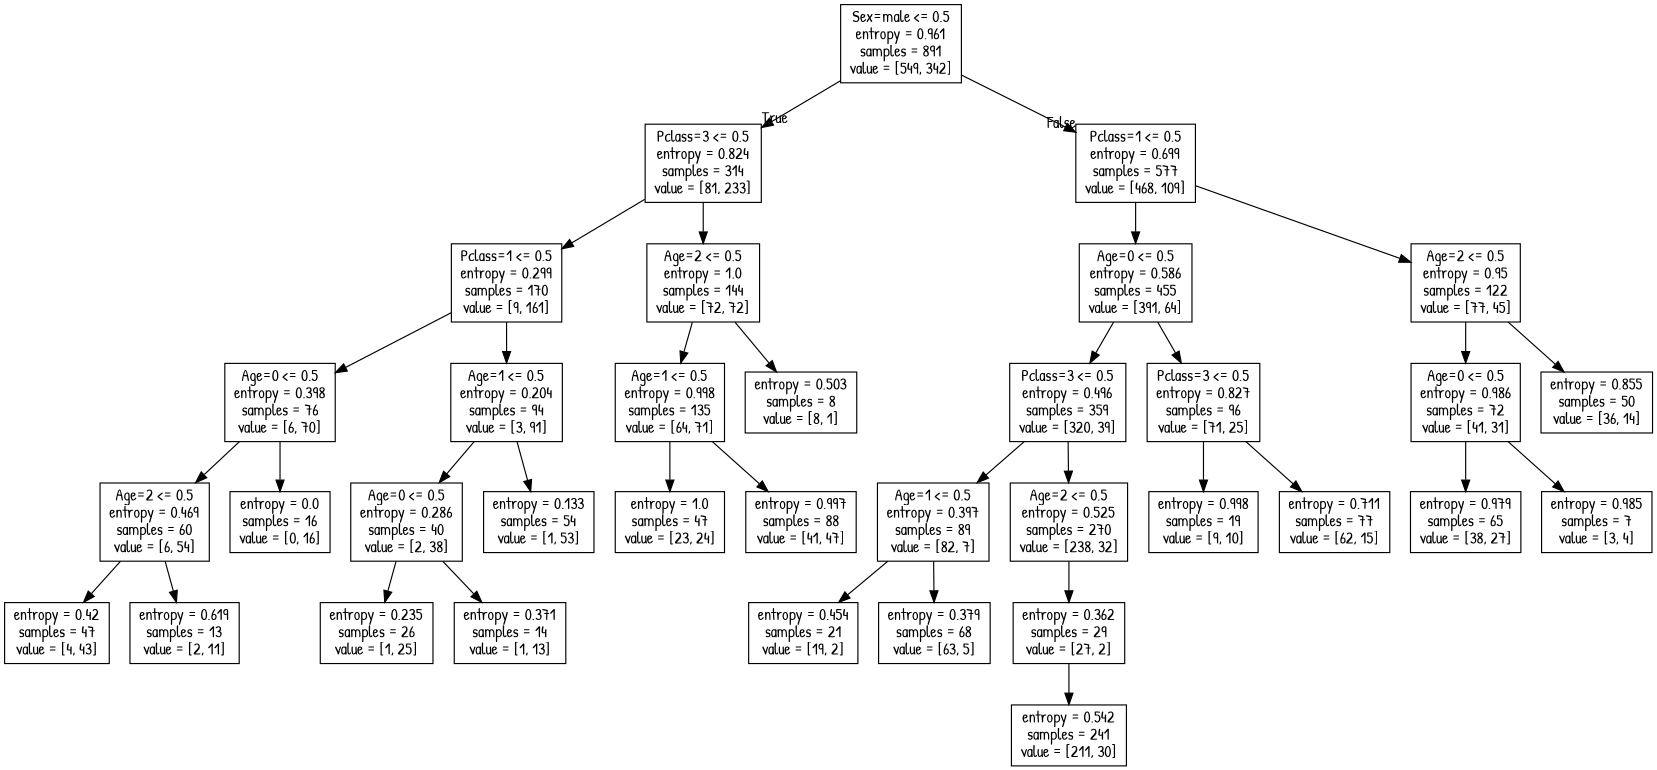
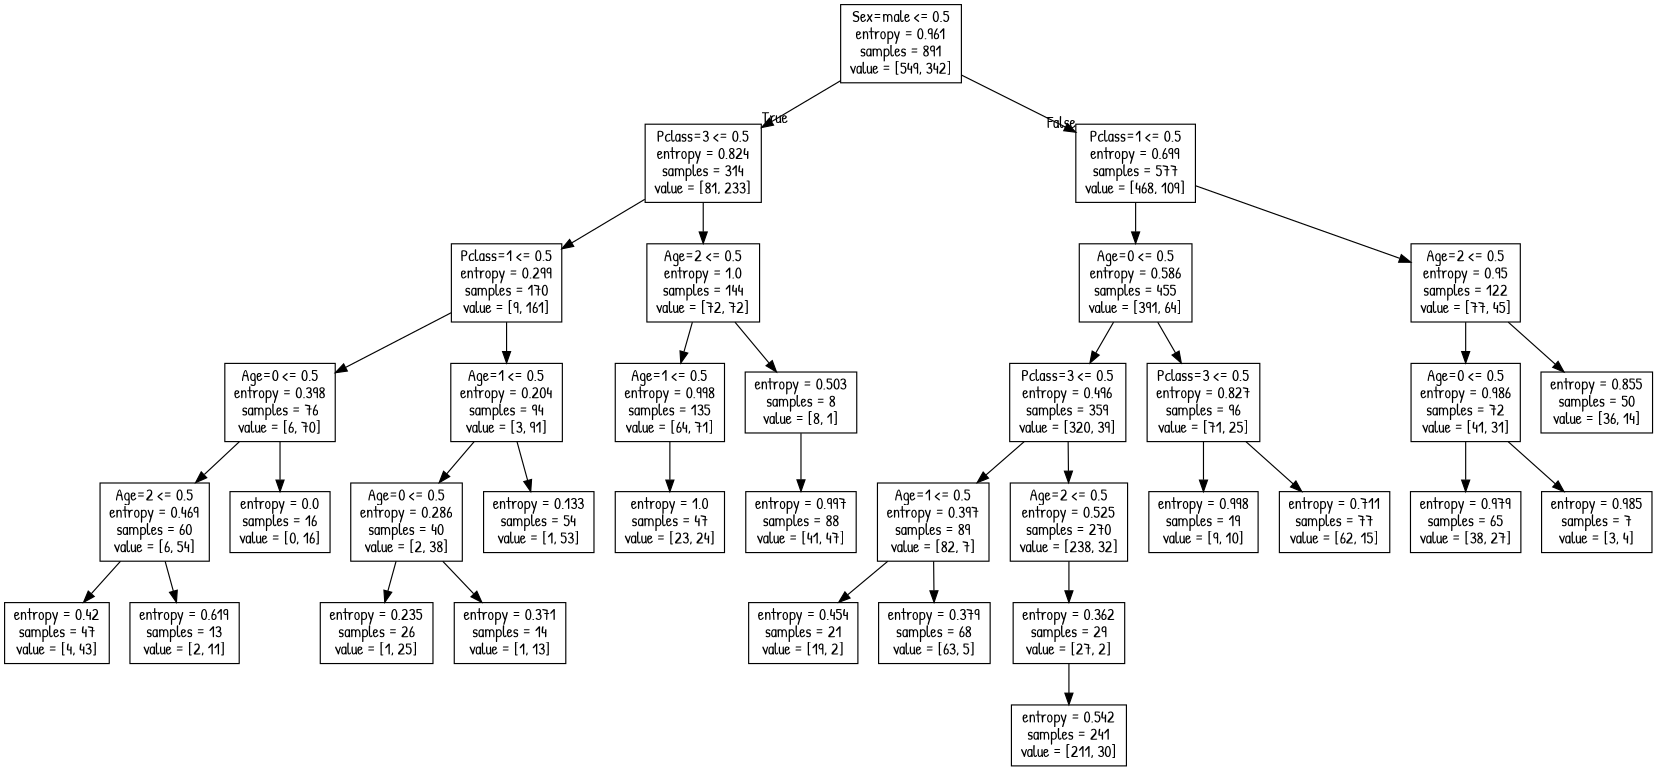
edge "Age=1 <= 0.5 entropy = 0.998 samples = 135 value = [64, 71]" -> "entropy = 0.997 samples = 88 value = [41, 47]": now "entropy = 0.503 samples = 8 value = [8, 1]" -> "entropy = 0.997 samples = 88 value = [41, 47]"
